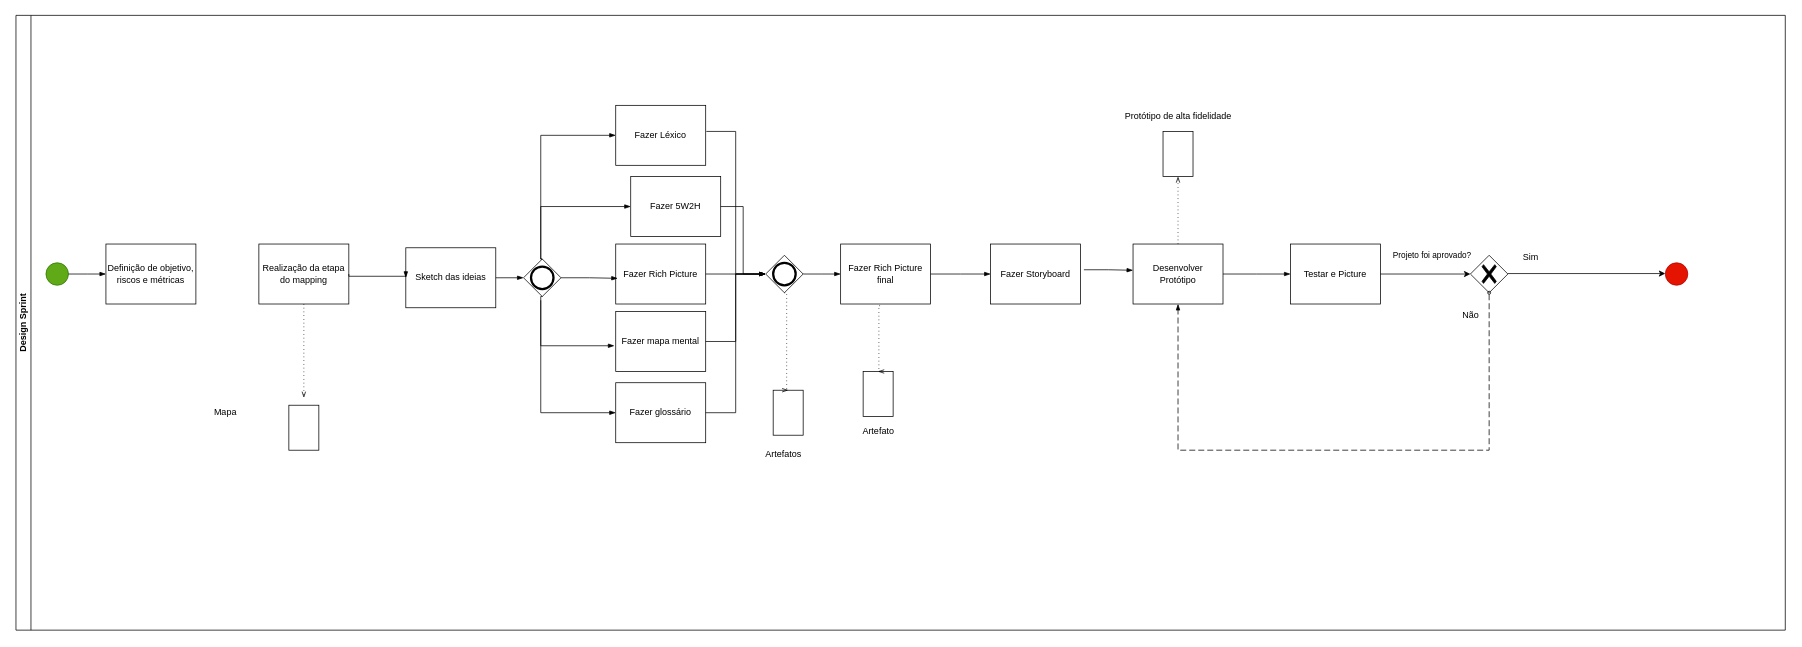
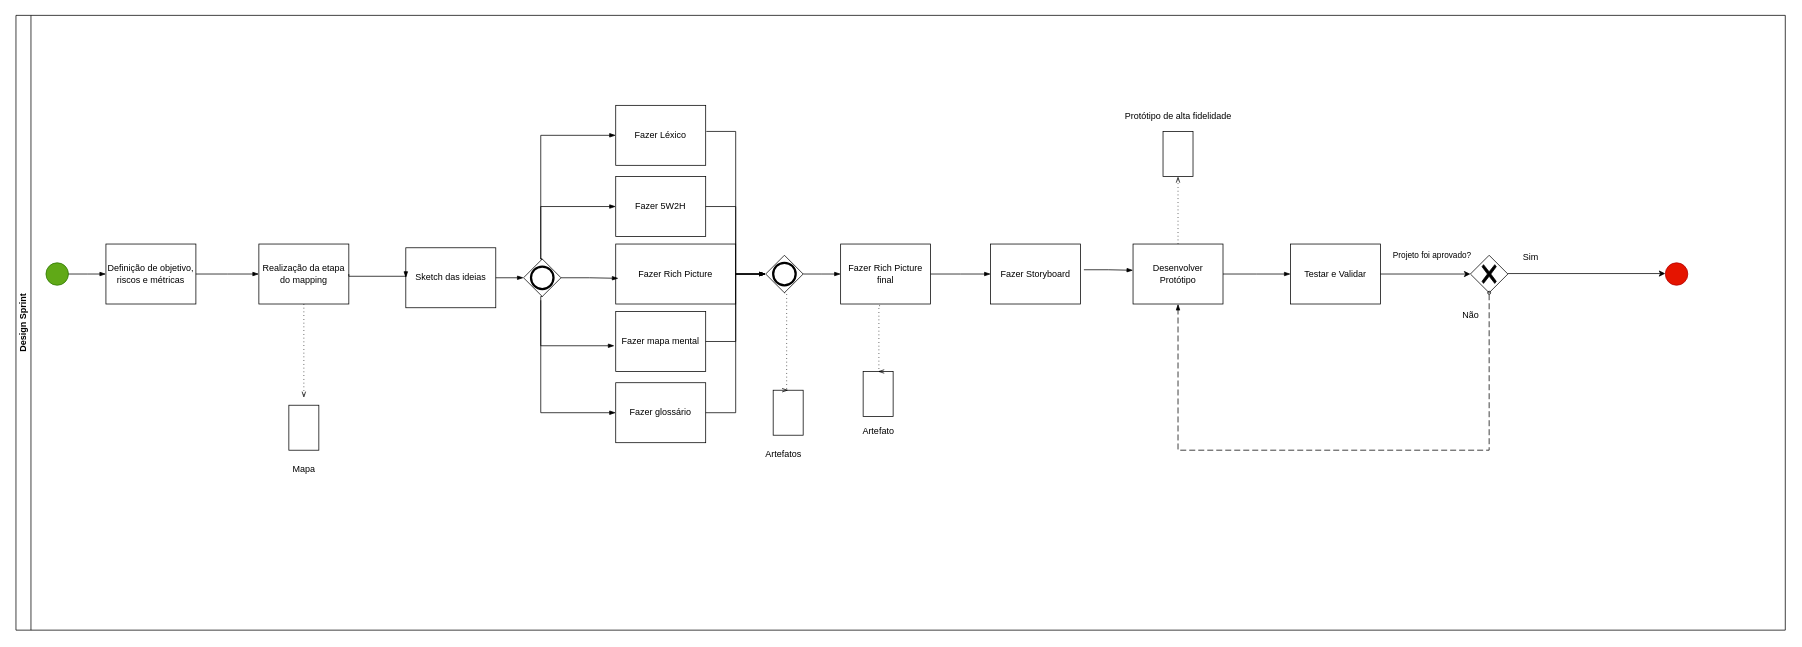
node "Fazer 5W2H": moved (675, 207) -> (660, 207)
edge "Definição de objetivo, riscos e métricas" -> "Realização da etapa do mapping": added
node "Fazer Rich Picture": size 90x60 -> 120x60
node "Testar e Picture": label "Testar e Picture" -> "Testar e Validar"
node "Mapa": moved (225, 413) -> (303, 469)
